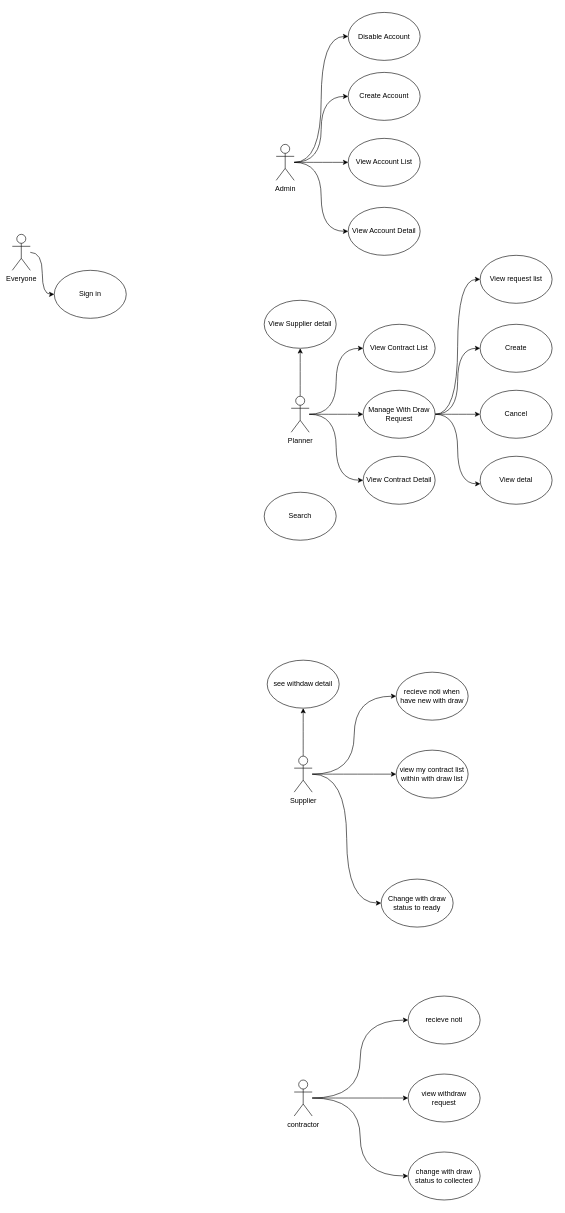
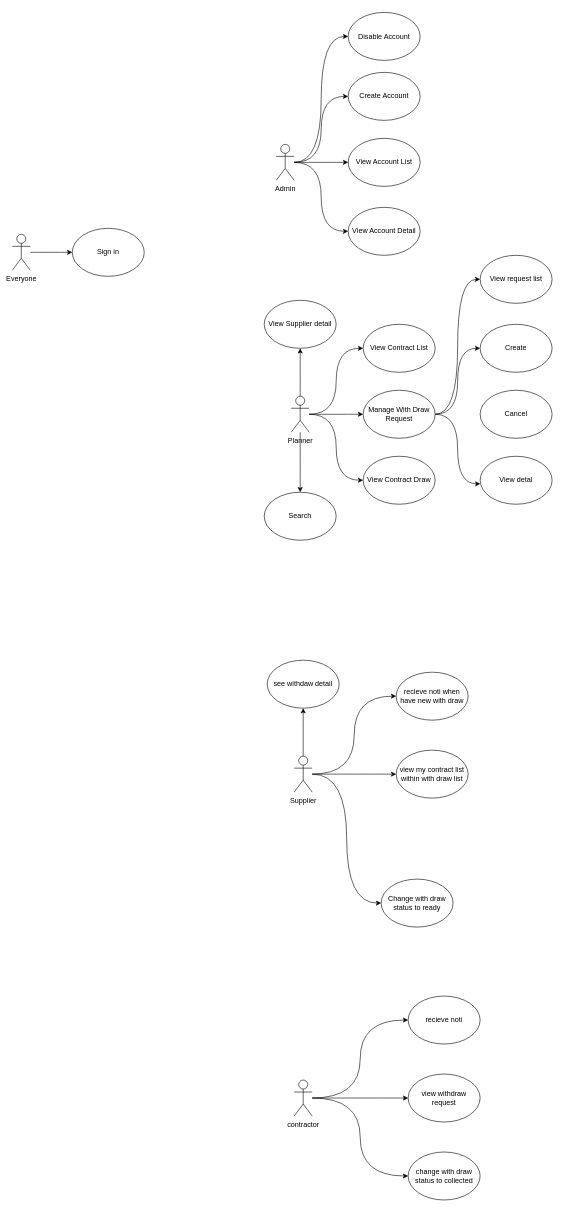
node "Sign in": moved (90, 294) -> (108, 252)
edge "Manage With Draw Request" -> "Cancel": removed
node "View Contract Detail": label "View Contract Detail" -> "View Contract Draw"
edge "Planner" -> "Search": added
